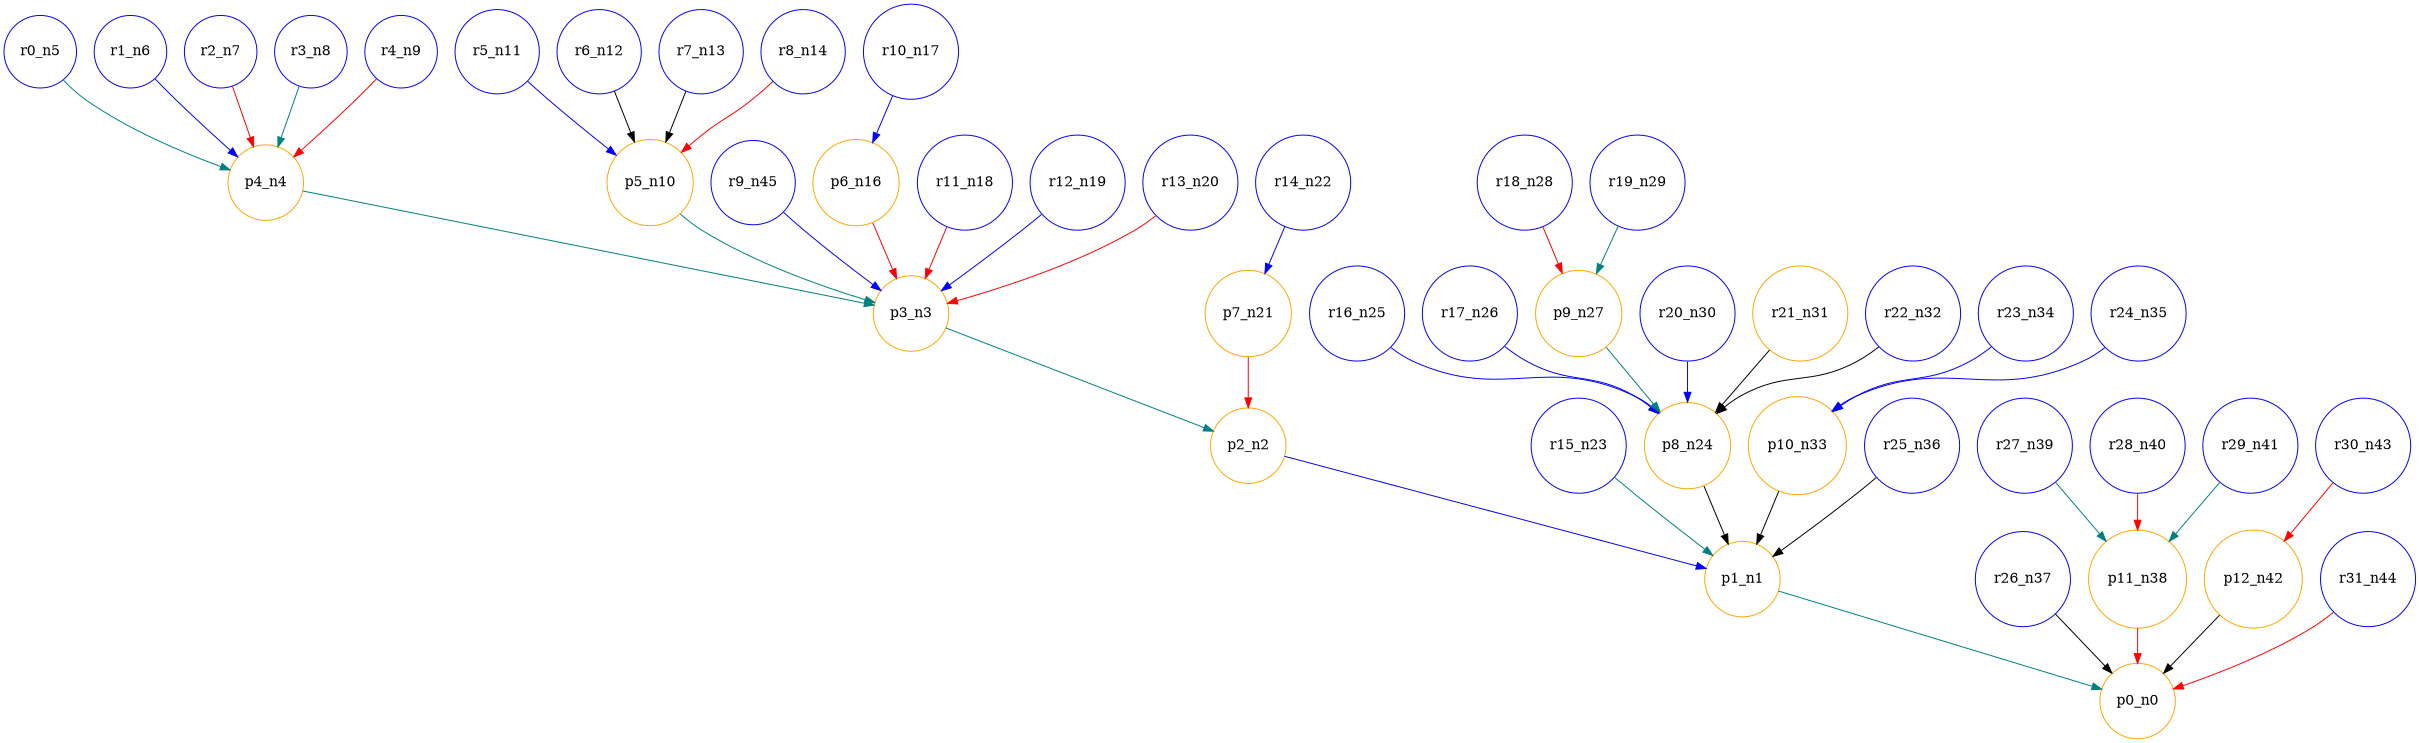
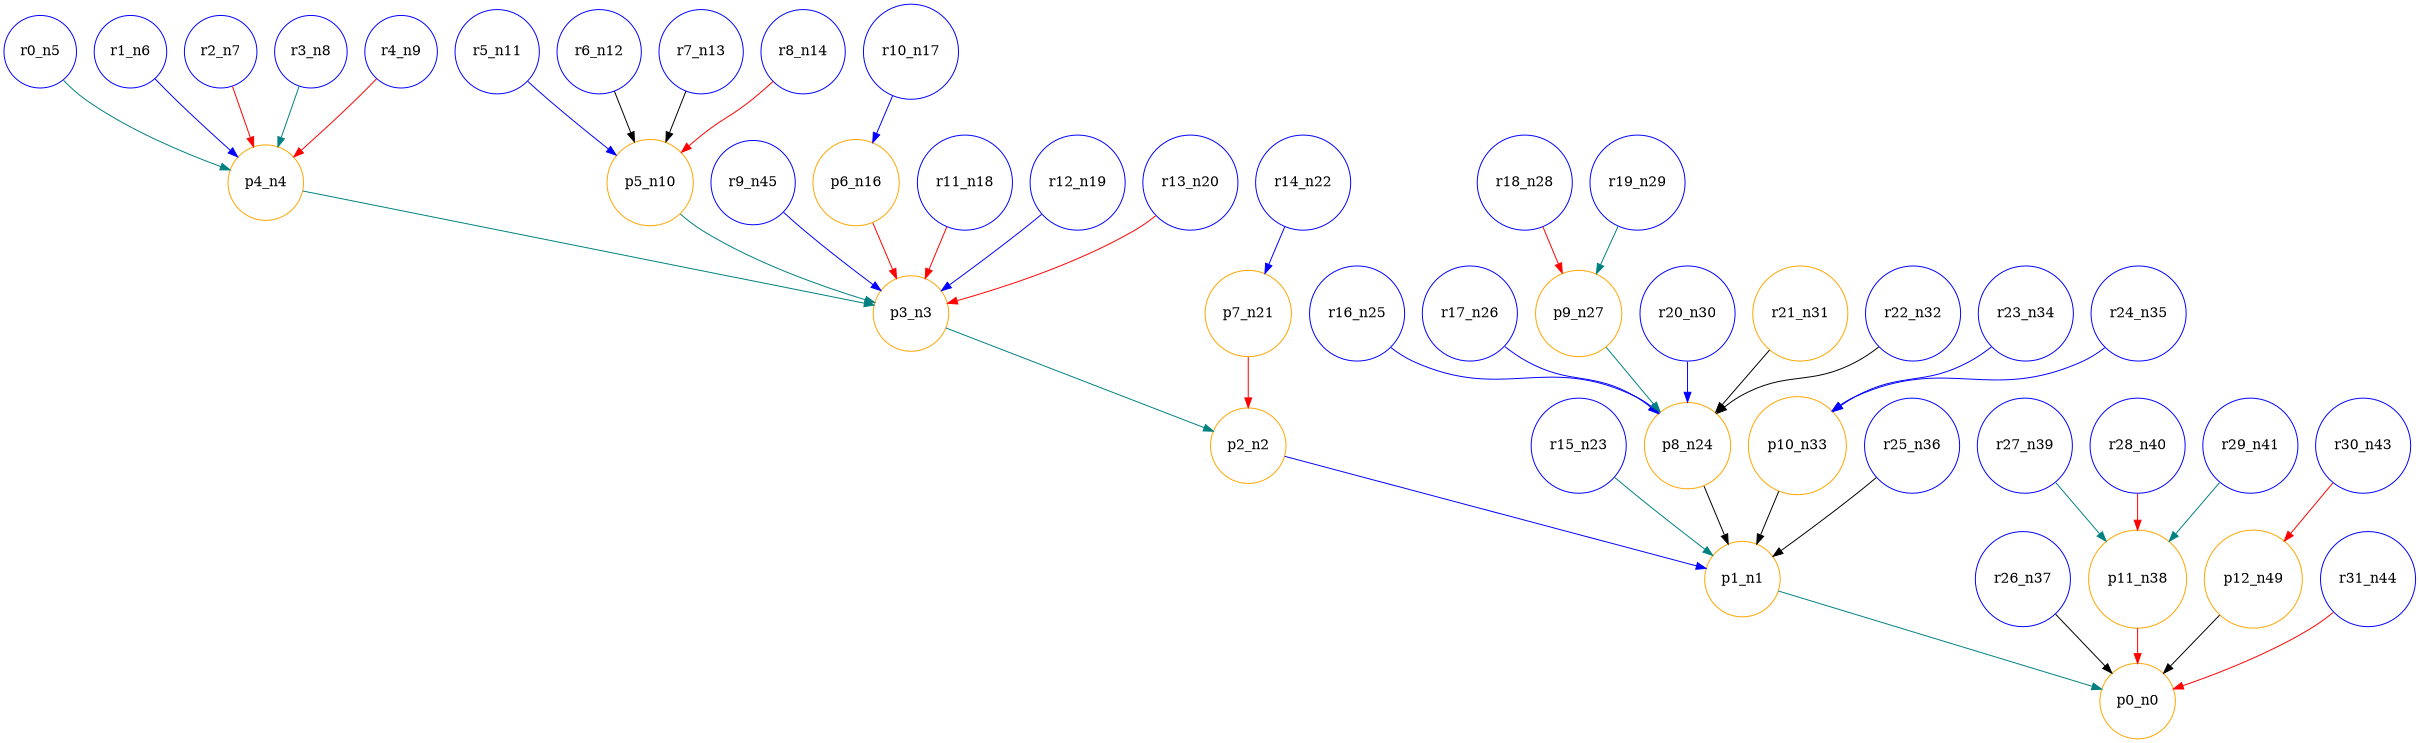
node "p12_n42": label "p12_n42" -> "p12_n49"
